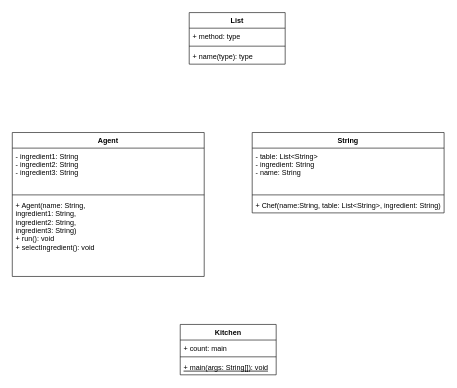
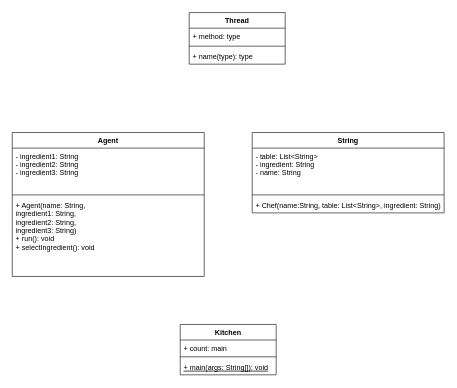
node "List": label "List" -> "Thread"
